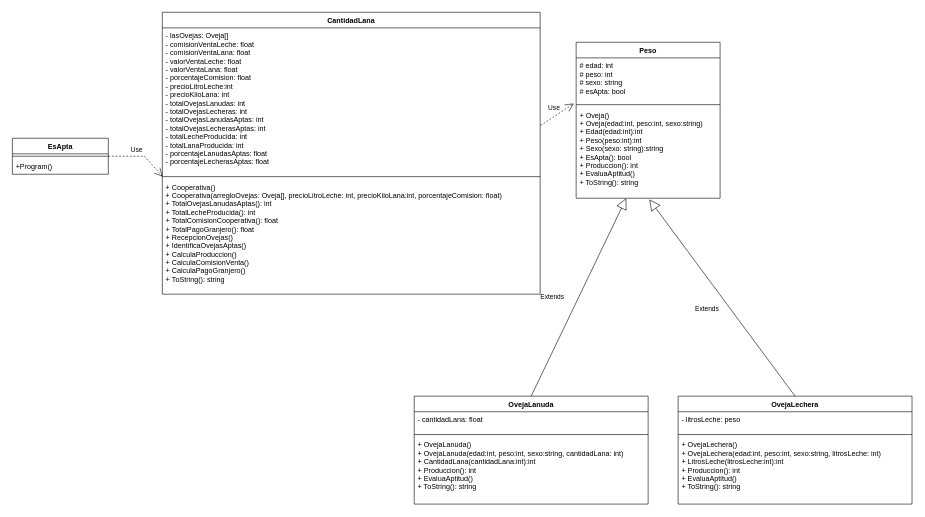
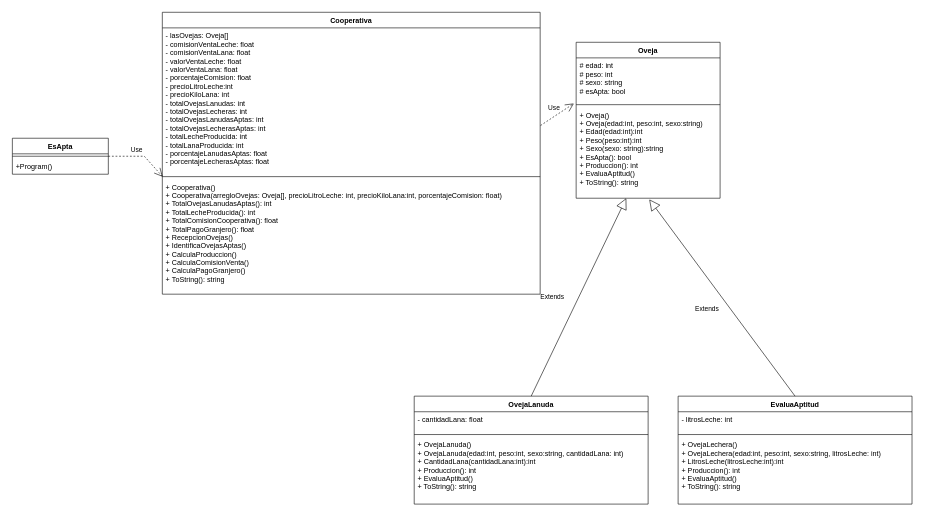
node "CantidadLana": label "CantidadLana" -> "Cooperativa"
node "Peso": label "Peso" -> "Oveja"
node "OvejaLechera": label "OvejaLechera" -> "EvaluaAptitud"
node "- litrosLeche: peso": label "- litrosLeche: peso" -> "- litrosLeche: int"
